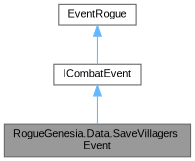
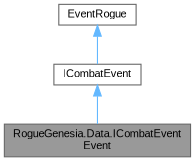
node "RogueGenesia.Data.SaveVillagers Event": label "RogueGenesia.Data.SaveVillagers Event" -> "RogueGenesia.Data.ICombatEvent Event"
